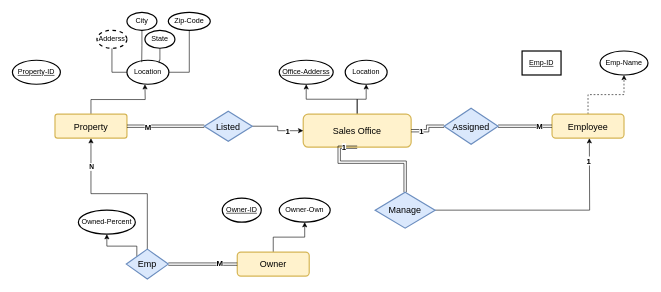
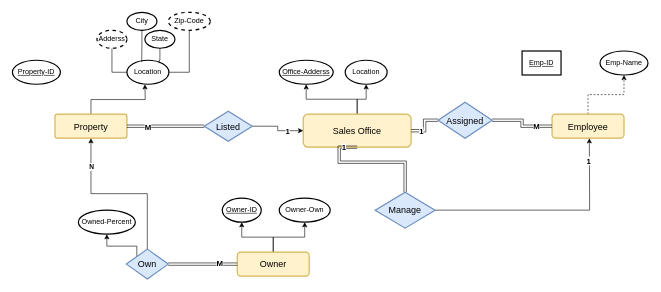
node "Zip-Code": style solid -> dashed
node "Assigned": moved (471, 126) -> (465, 120)
edge "Owner" -> "Owner-ID": added
node "Emp": label "Emp" -> "Own"
